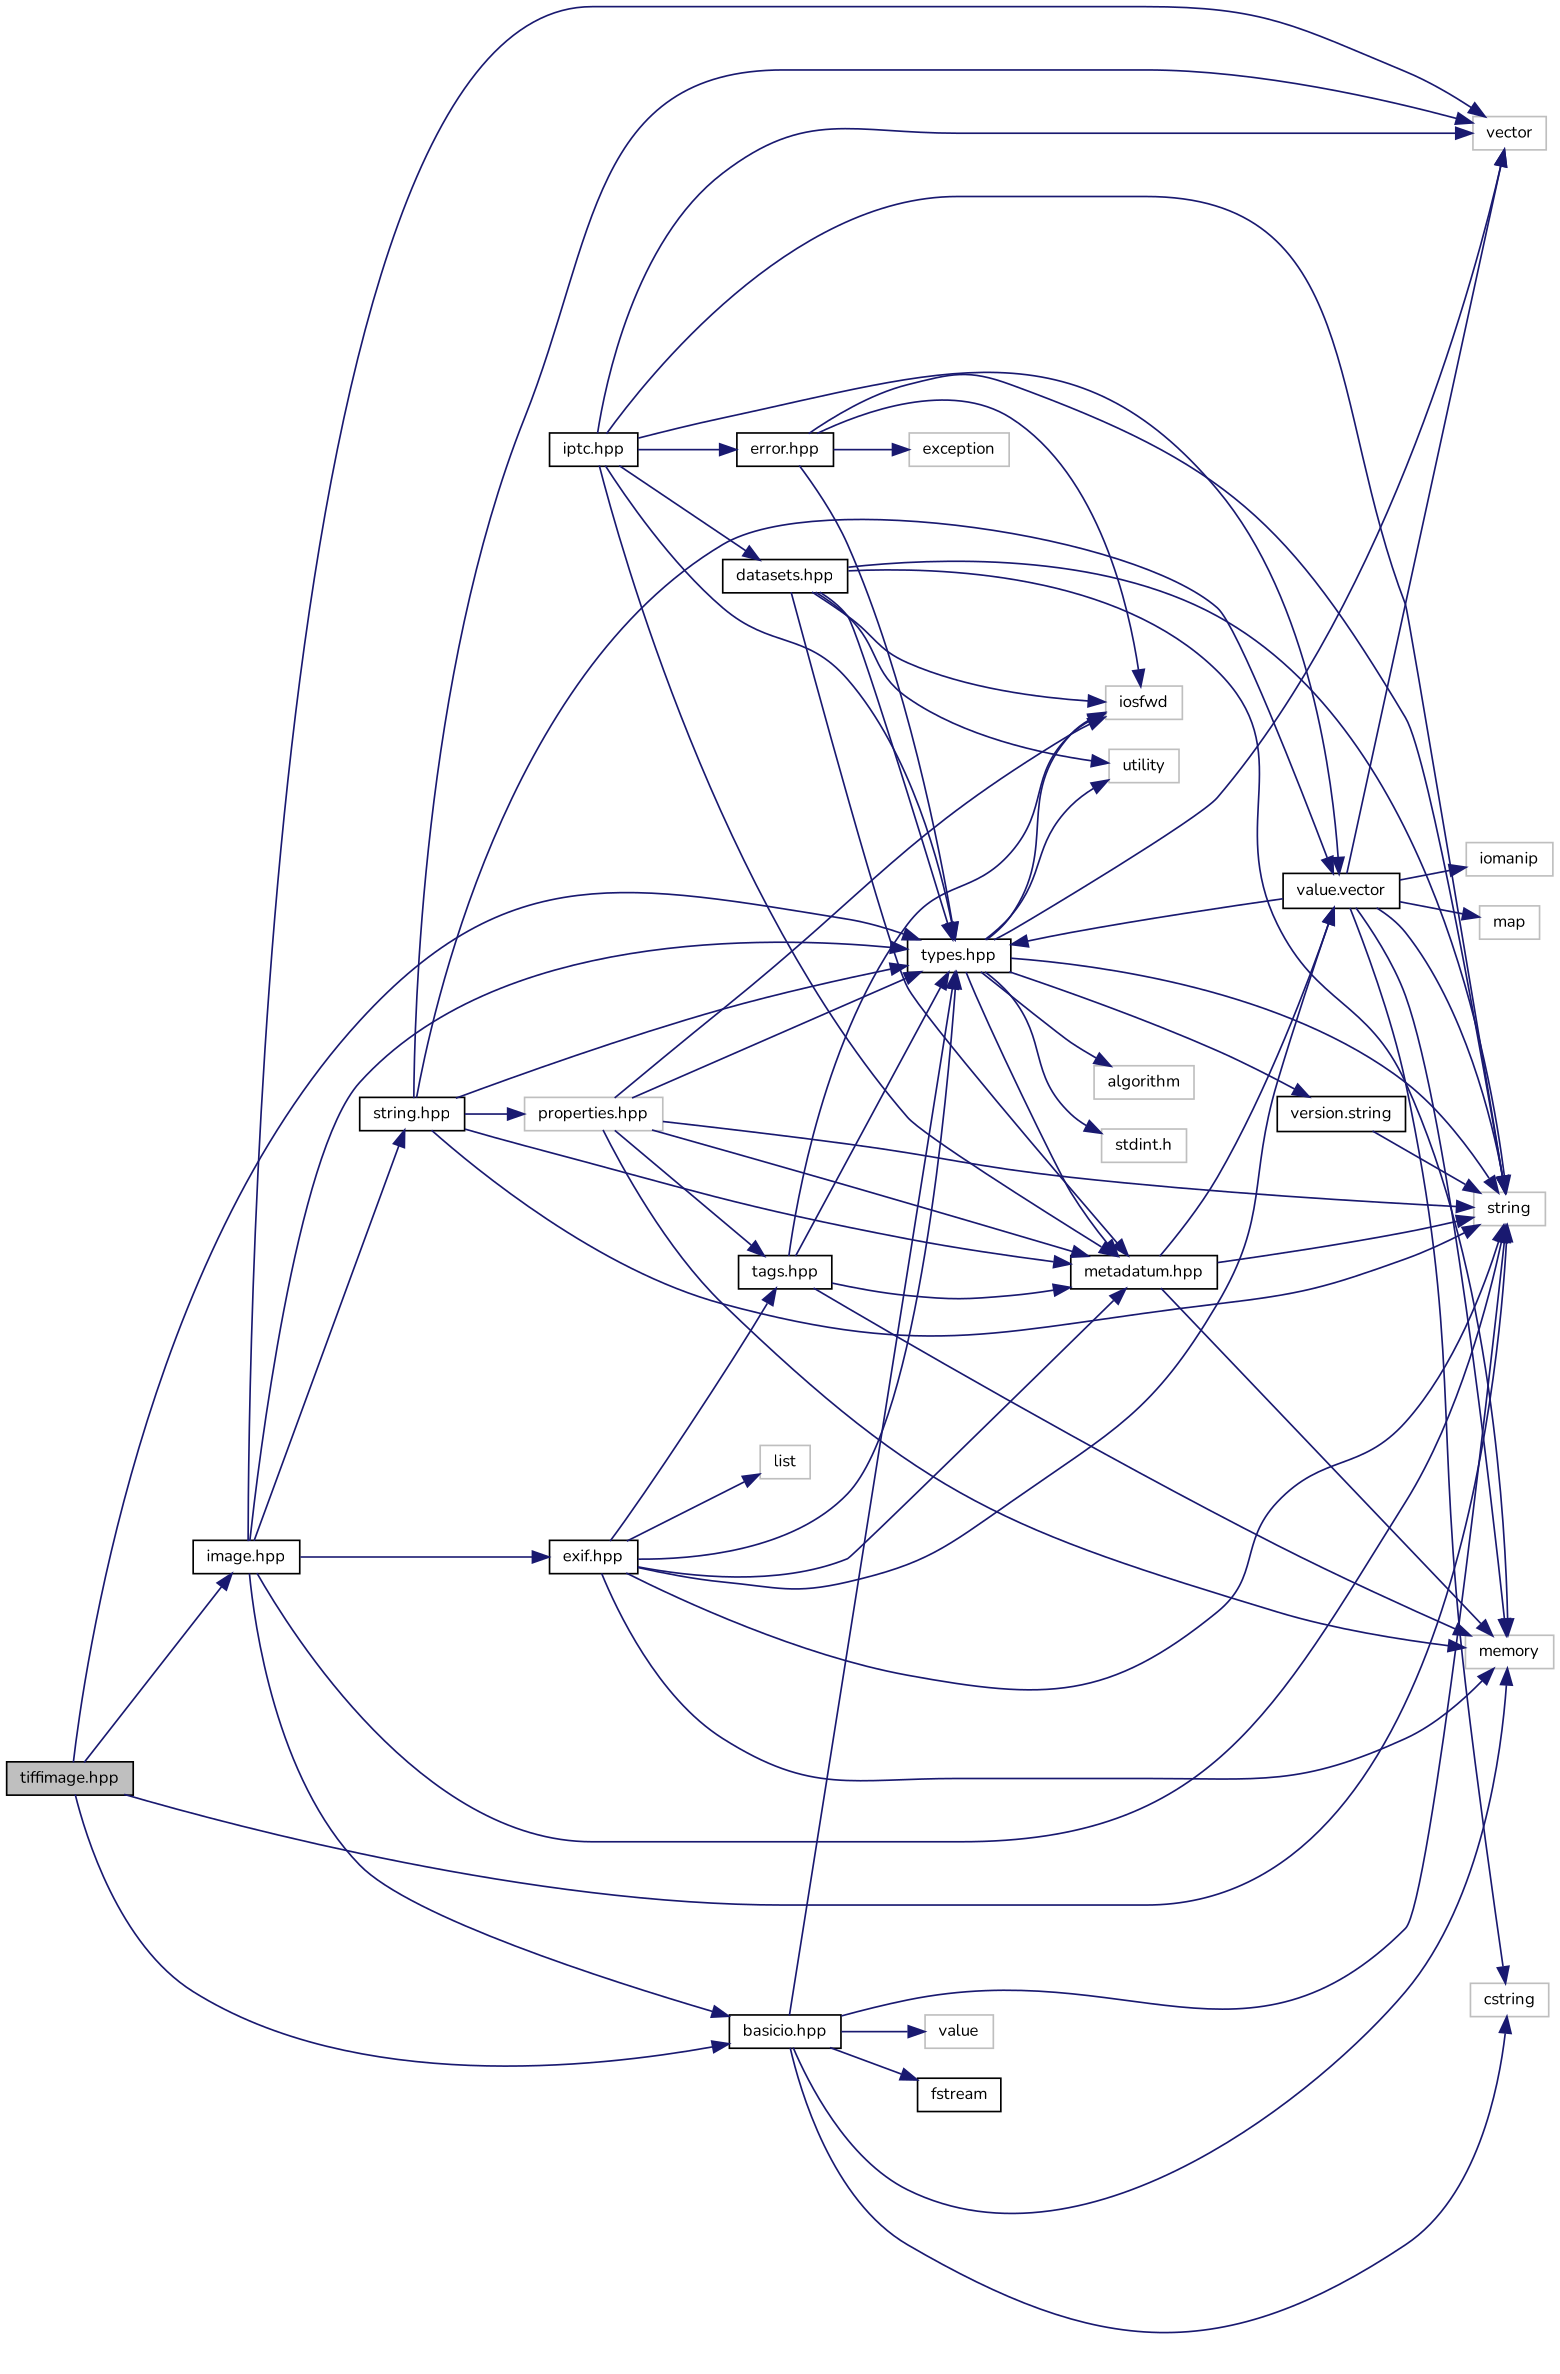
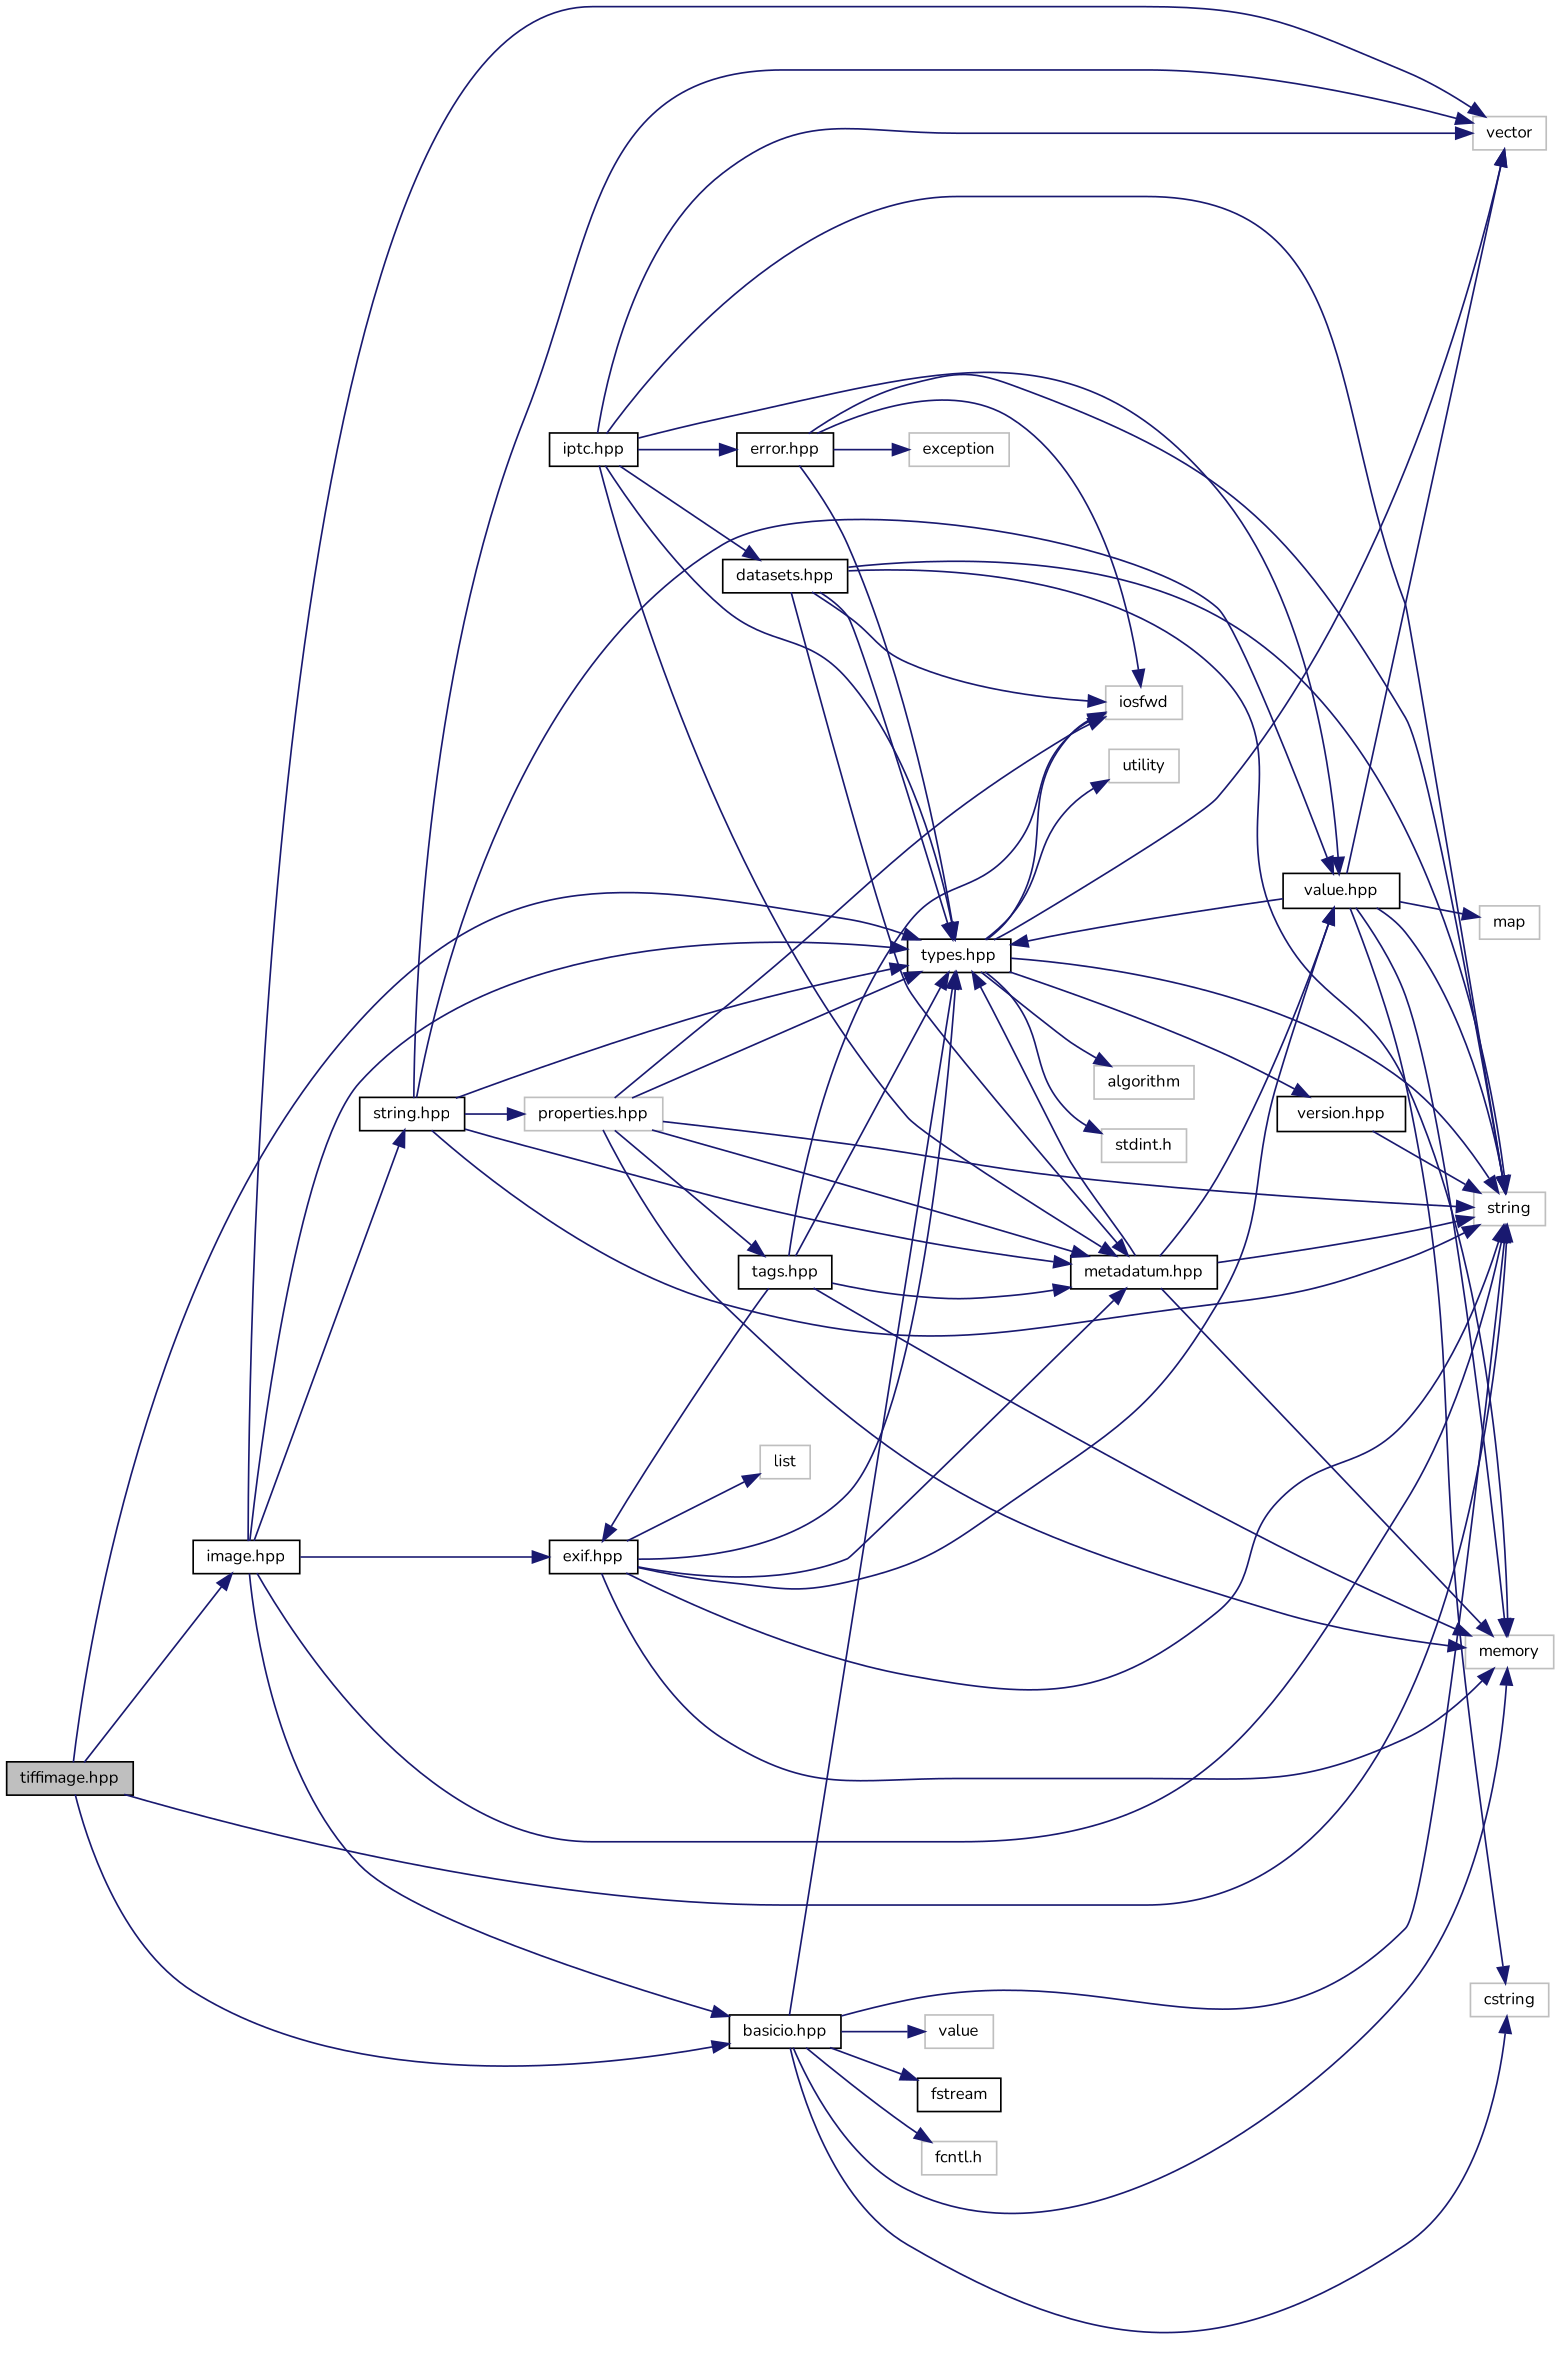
edge "datasets.hpp" -> "utility": removed
node "iomanip": removed
node "value.vector": label "value.vector" -> "value.hpp"
edge "types.hpp" -> "metadatum.hpp": reversed
node "version.string": label "version.string" -> "version.hpp"
edge "exif.hpp" -> "tags.hpp": reversed
node "fcntl.h": added
